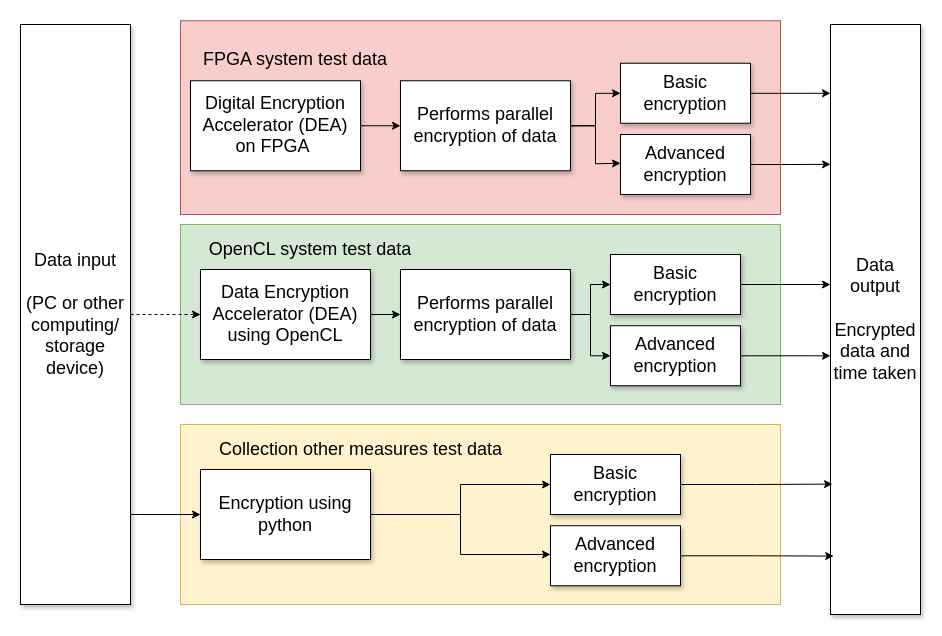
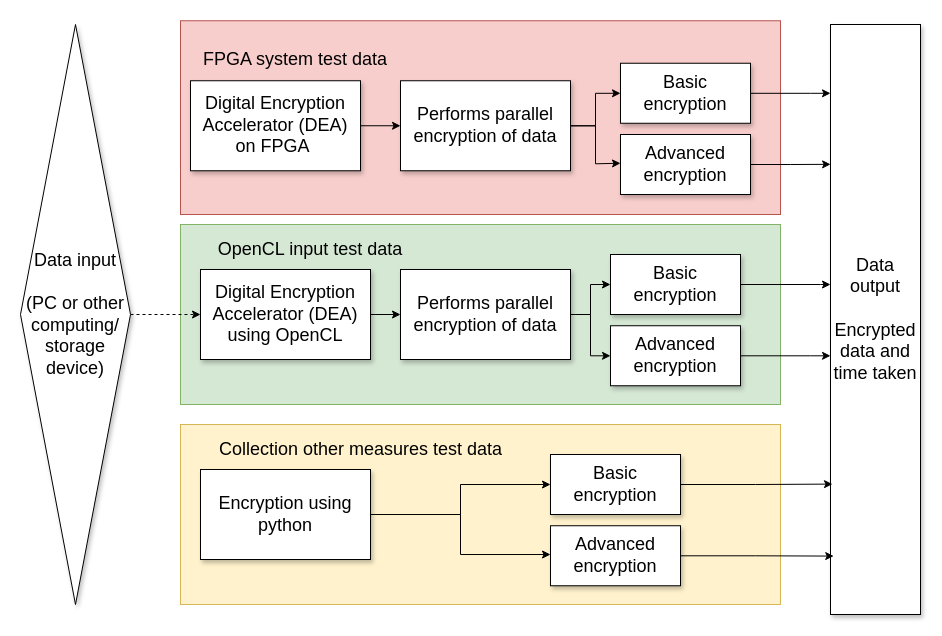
node "OpenCL system test data": label "OpenCL system test data" -> "OpenCL input test data"
node "Data input (PC or other computing/ storage device)": shape rectangle -> diamond
node "Data Encryption Accelerator (DEA) using OpenCL": label "Data Encryption Accelerator (DEA) using OpenCL" -> "Digital Encryption Accelerator (DEA) using OpenCL"
edge "Data input (PC or other computing/ storage device)" -> "Encryption using python": removed
